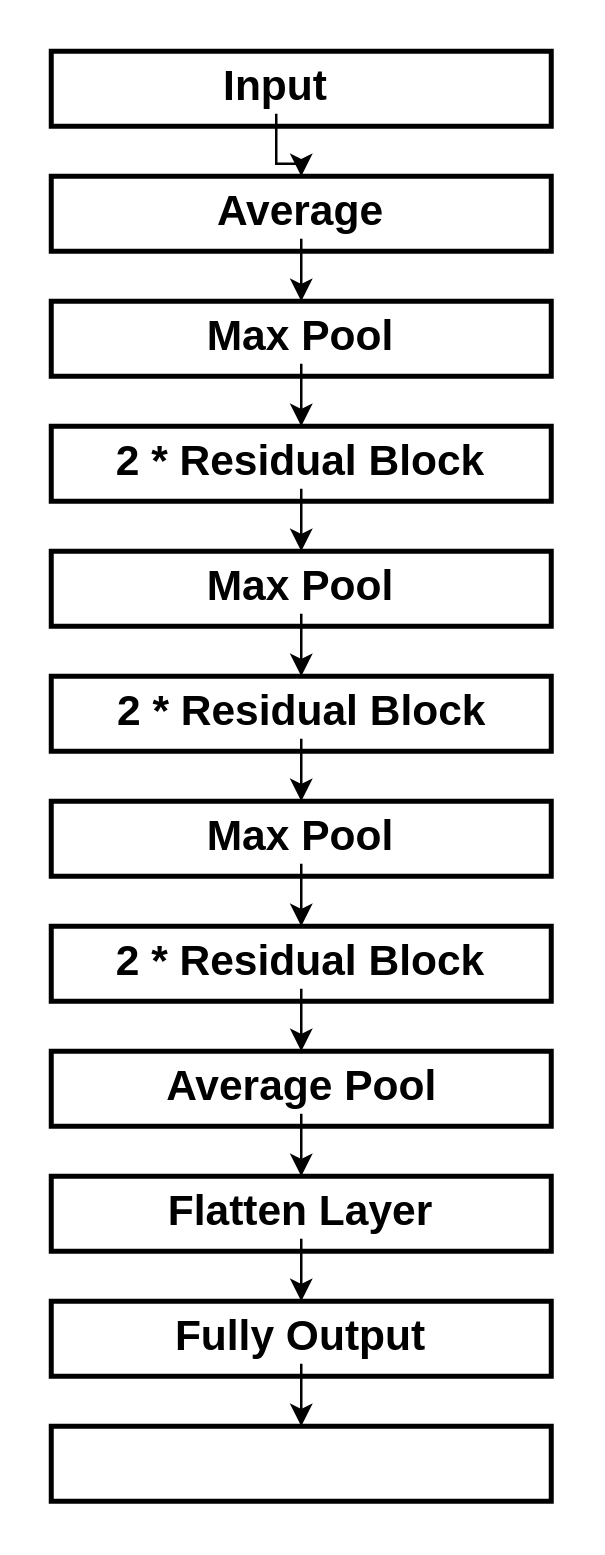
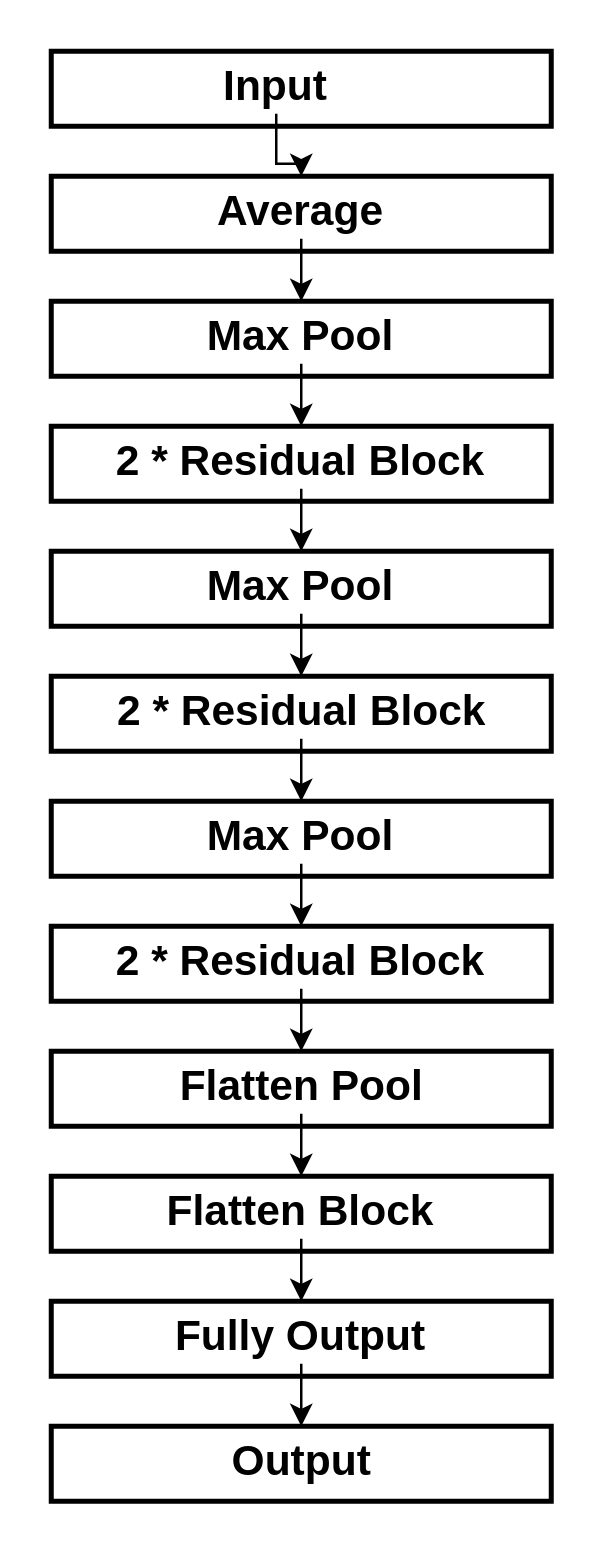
node "Average Pool": label "Average Pool" -> "Flatten Pool"
node "Flatten Layer": label "Flatten Layer" -> "Flatten Block"
node "Output": added
